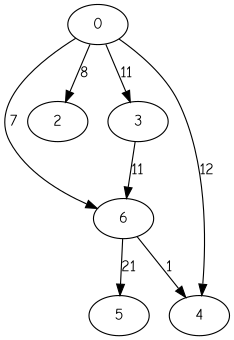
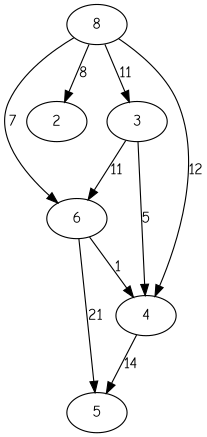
node "0": label "0" -> "8"
edge "3" -> "4": added, label "5"
edge "4" -> "5": added, label "14"
